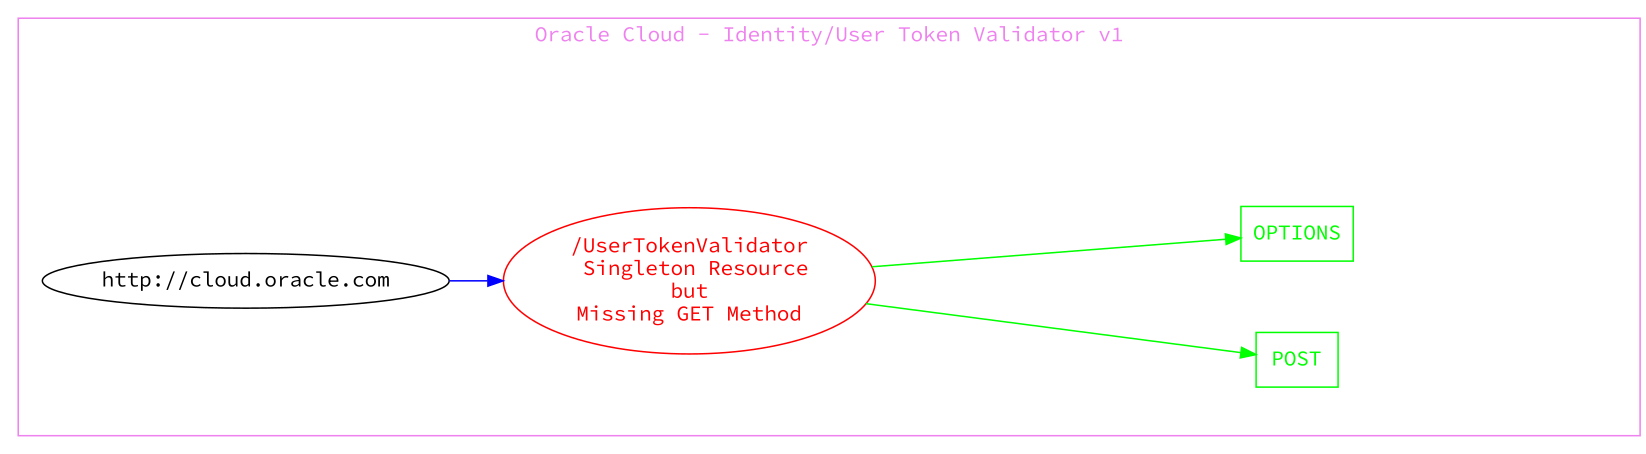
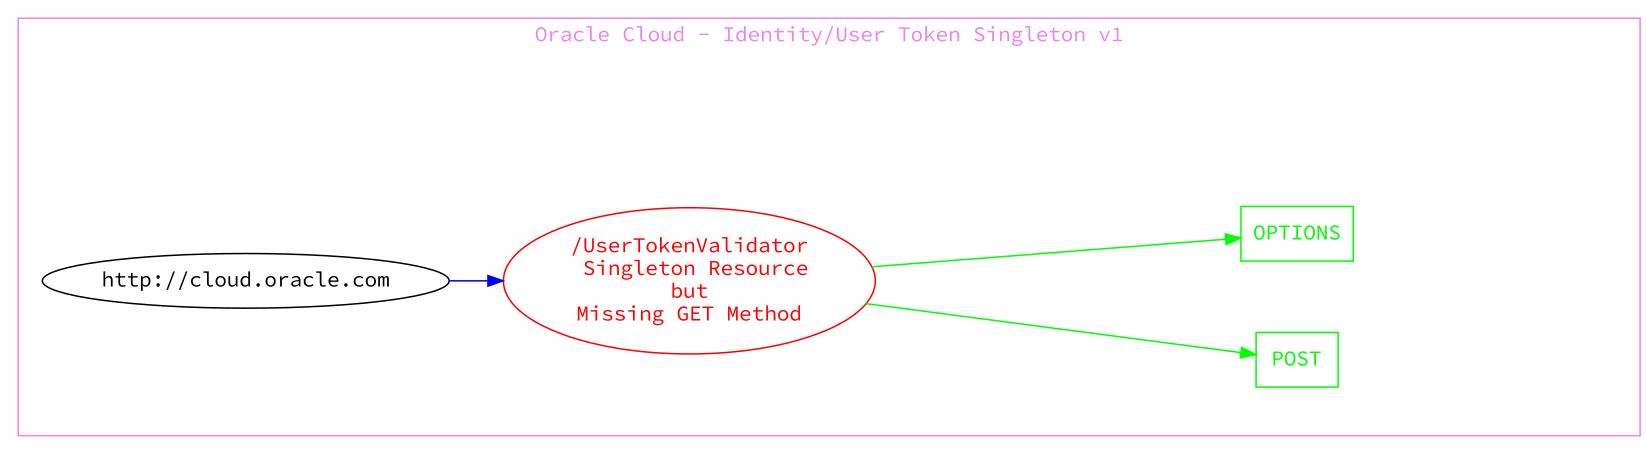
cluster "Oracle Cloud - Identity/User Token Validator v1": label "Oracle Cloud - Identity/User Token Validator v1" -> "Oracle Cloud - Identity/User Token Singleton v1"
